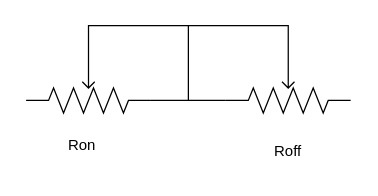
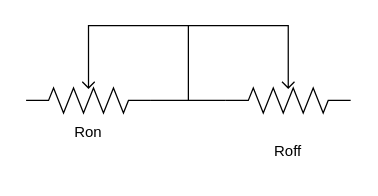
node "Ron": moved (82, 144) -> (88, 132)
